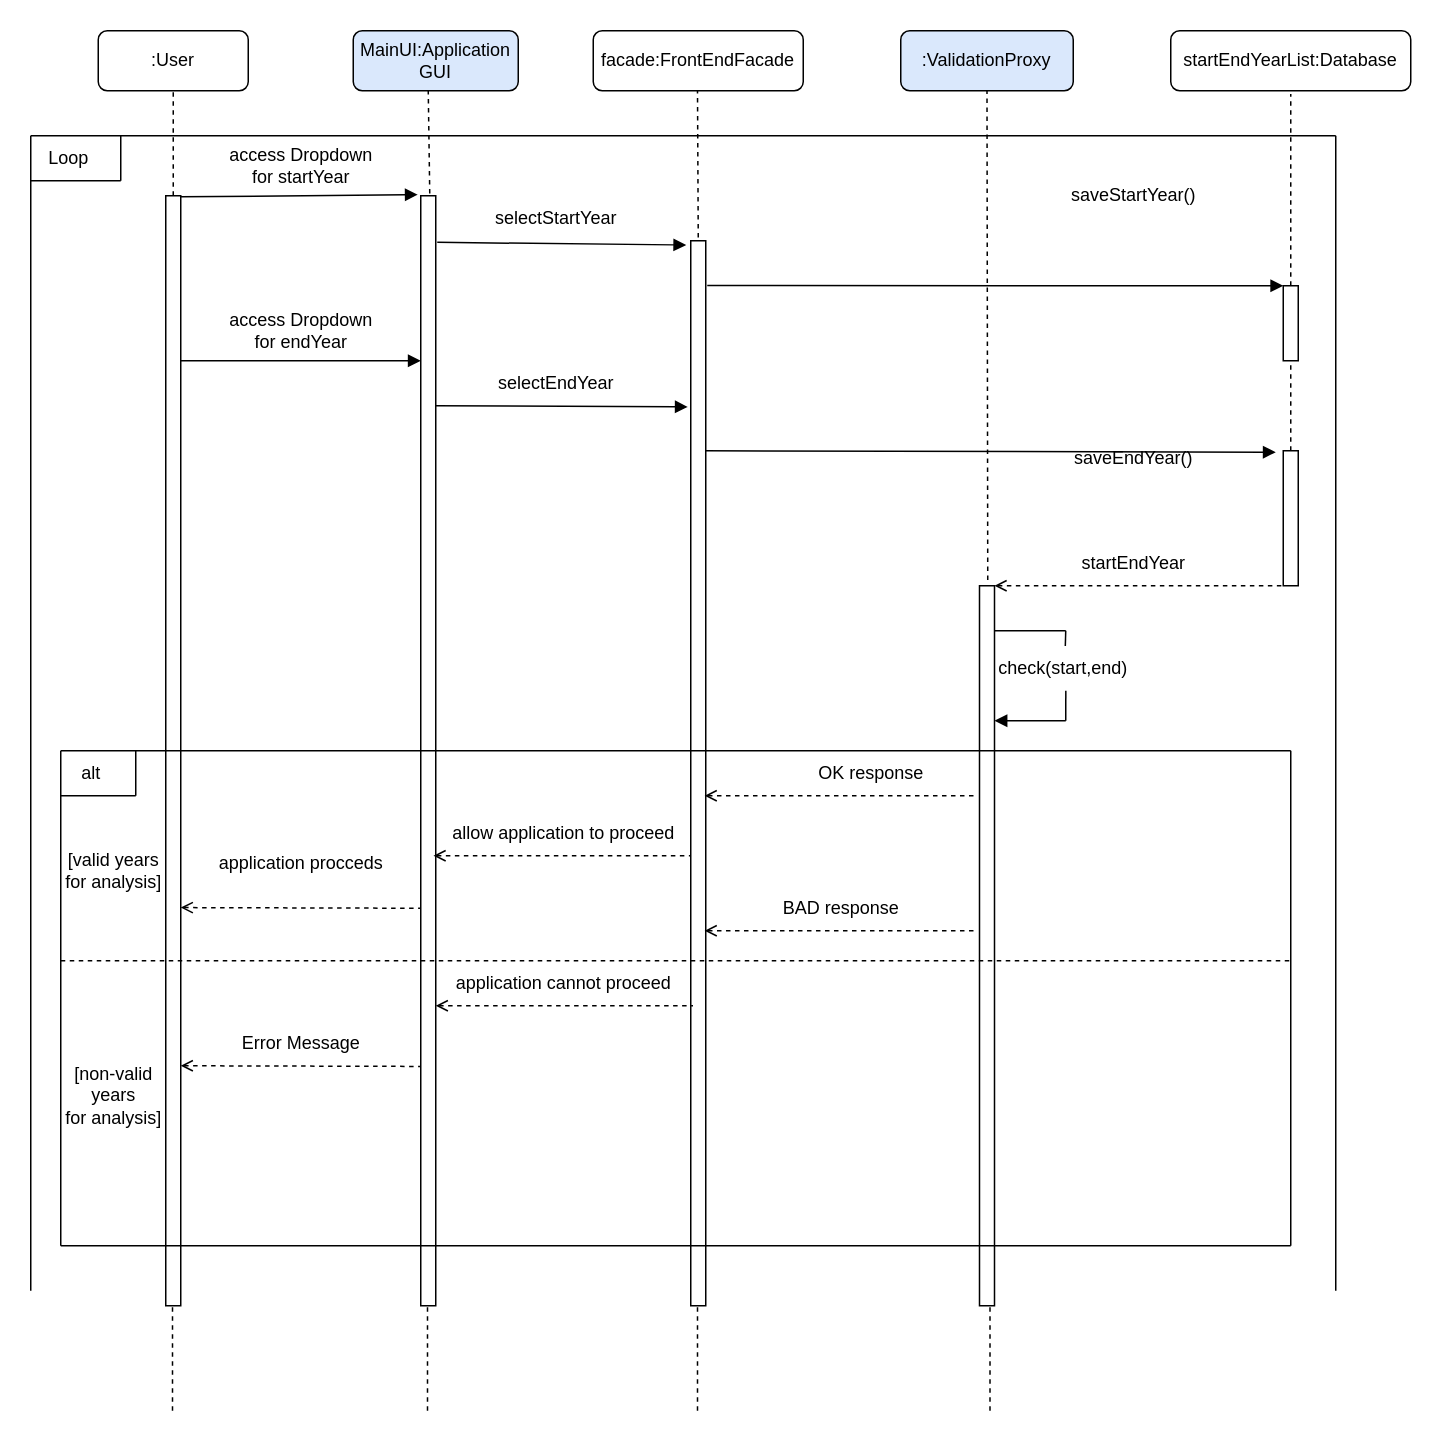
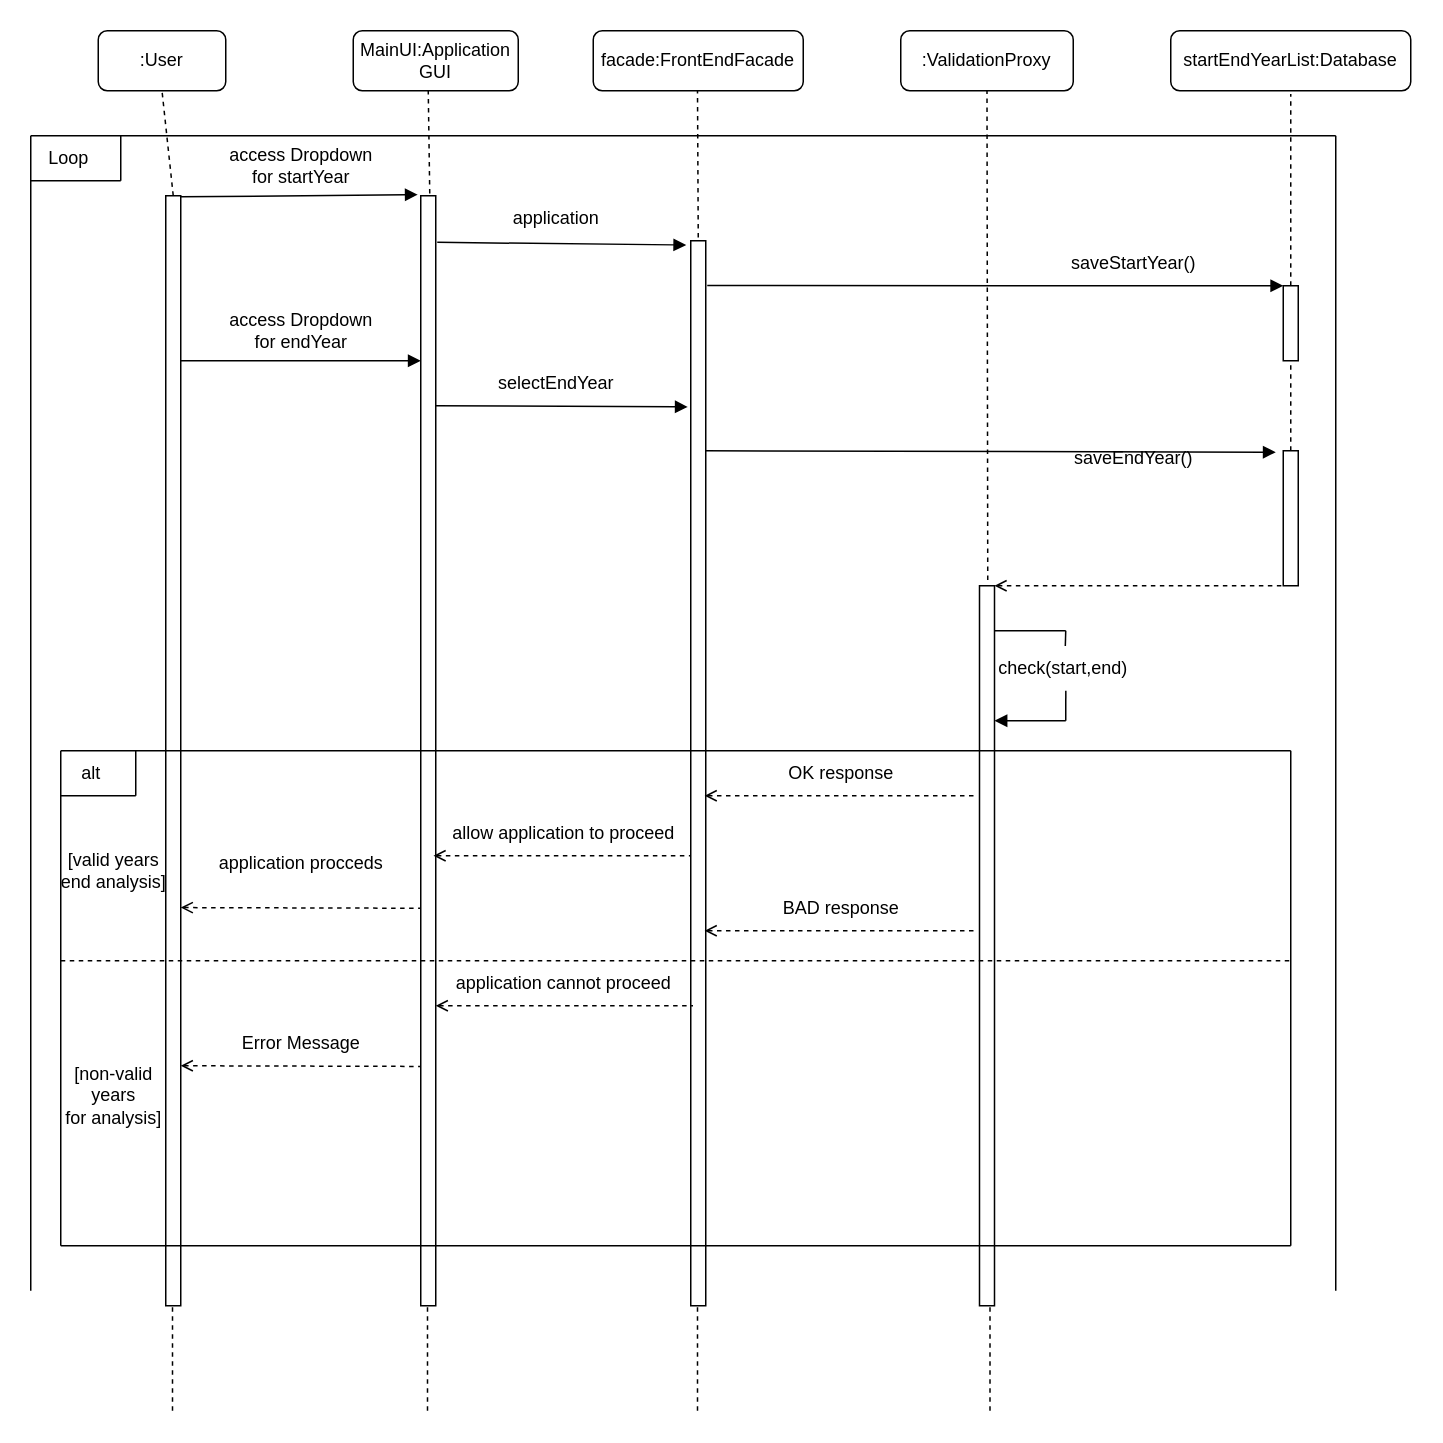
node ":User": size 150x60 -> 128x60
node "MainUI:Application GUI": fillcolor #dae8fc -> #ffffff
node ":ValidationProxy": fillcolor #dae8fc -> #ffffff
node "saveStartYear()": moved (1133, 196) -> (1133, 263)
node "selectStartYear": label "selectStartYear" -> "application"
node "startEndYear": removed
node "OK response": moved (871, 773) -> (841, 773)
node "[valid years for analysis]": label "[valid years for analysis]" -> "[valid years end analysis]"
